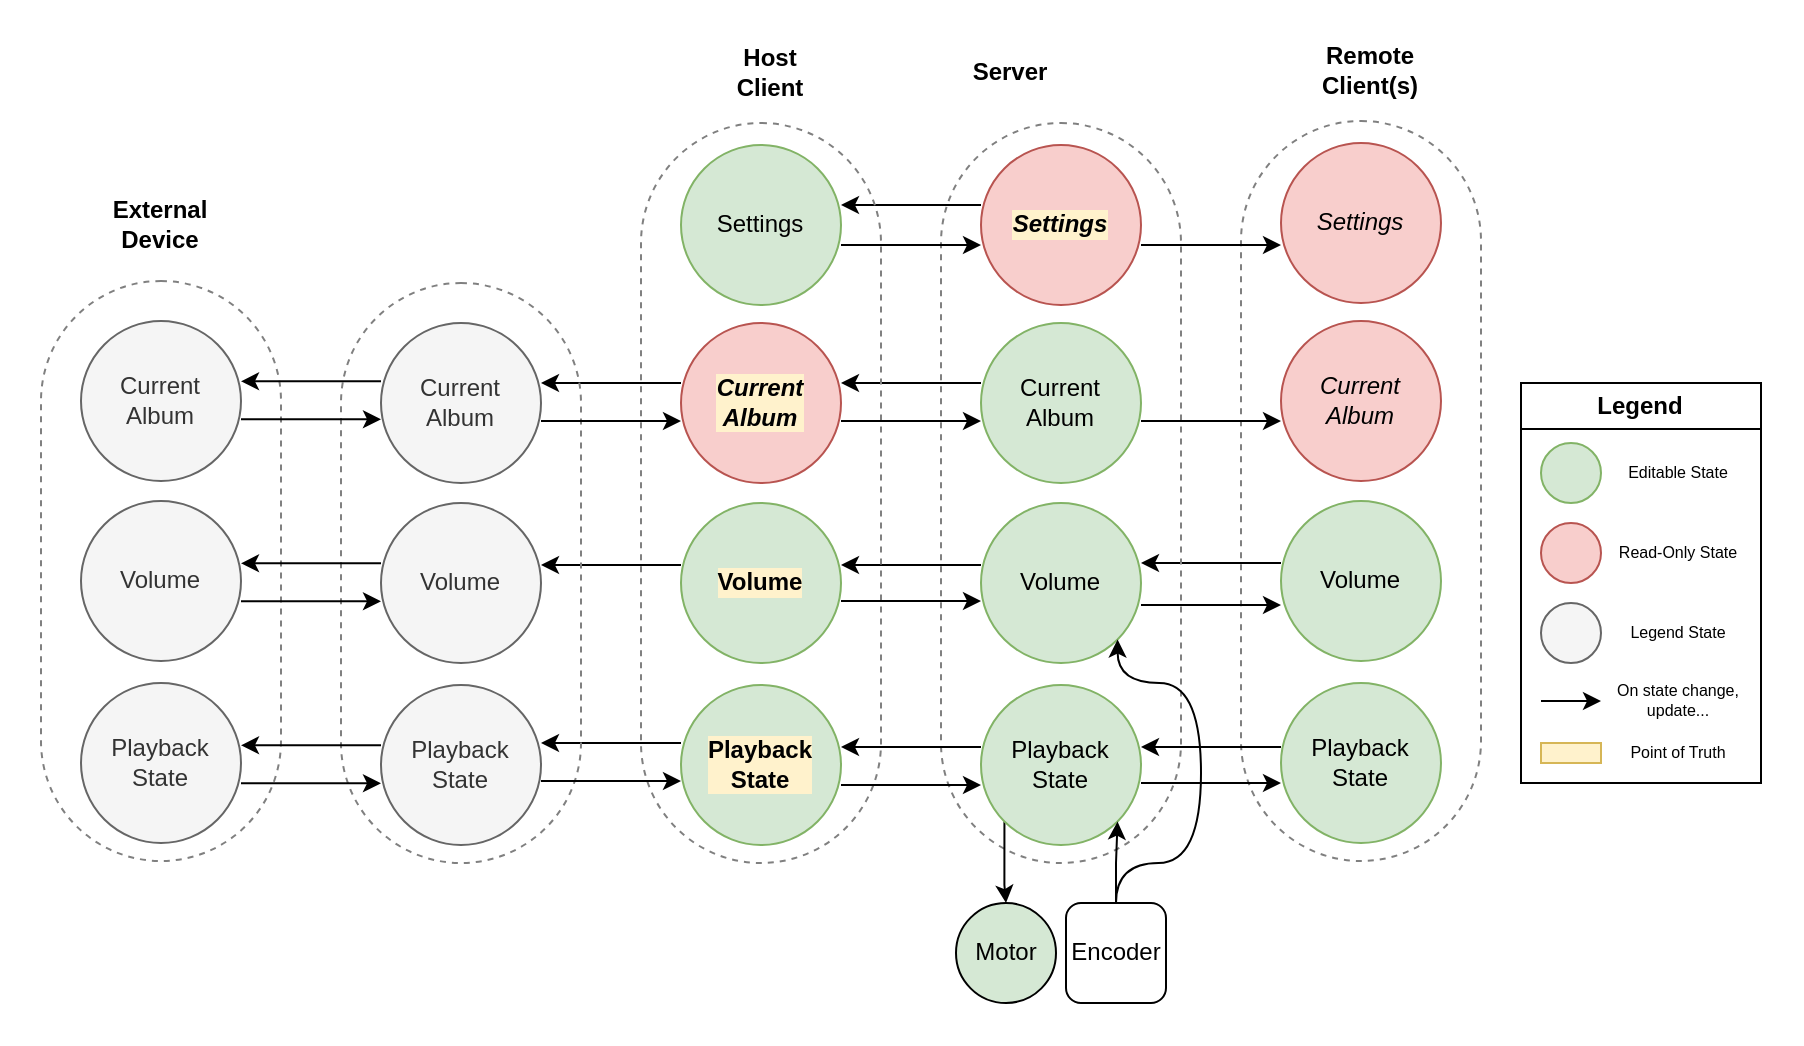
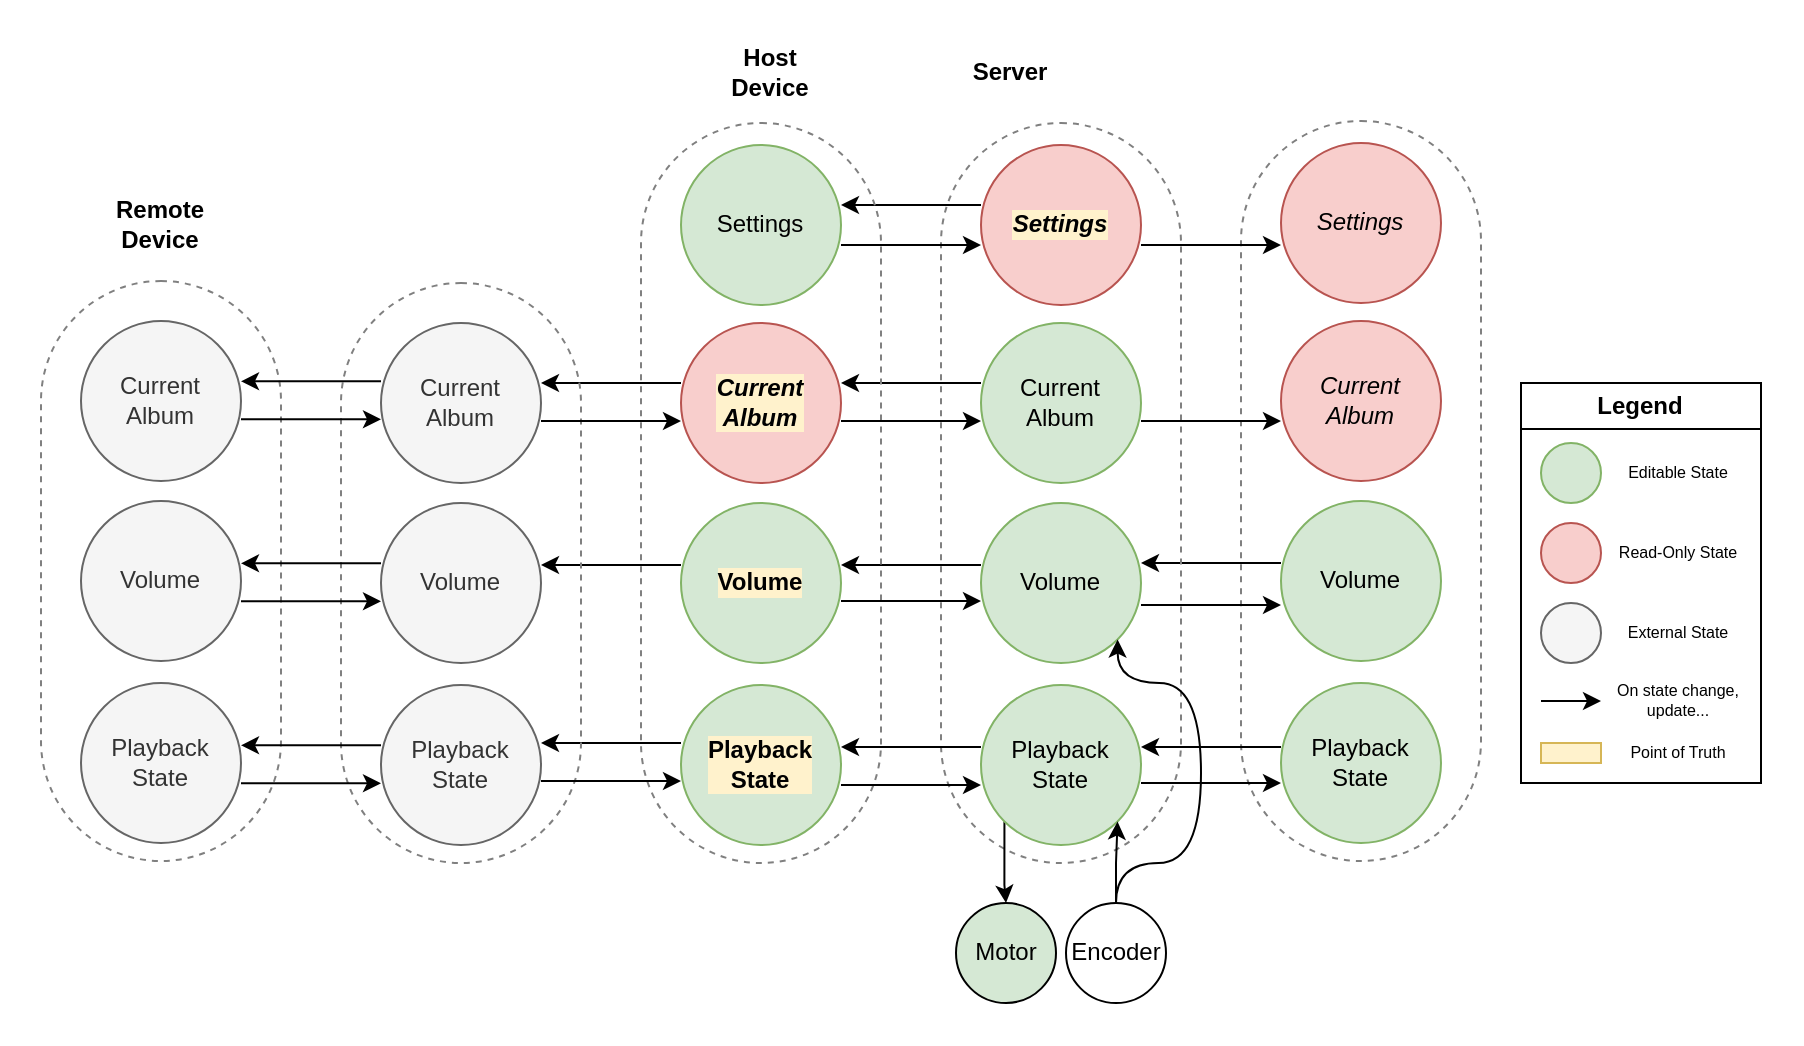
node "Remote Client(s)": removed
node "Host Client": label "Host Client" -> "Host Device"
node "External Device": label "External Device" -> "Remote Device"
node "Legend State": label "Legend State" -> "External State"
node "Encoder": shape rounded rectangle -> ellipse
